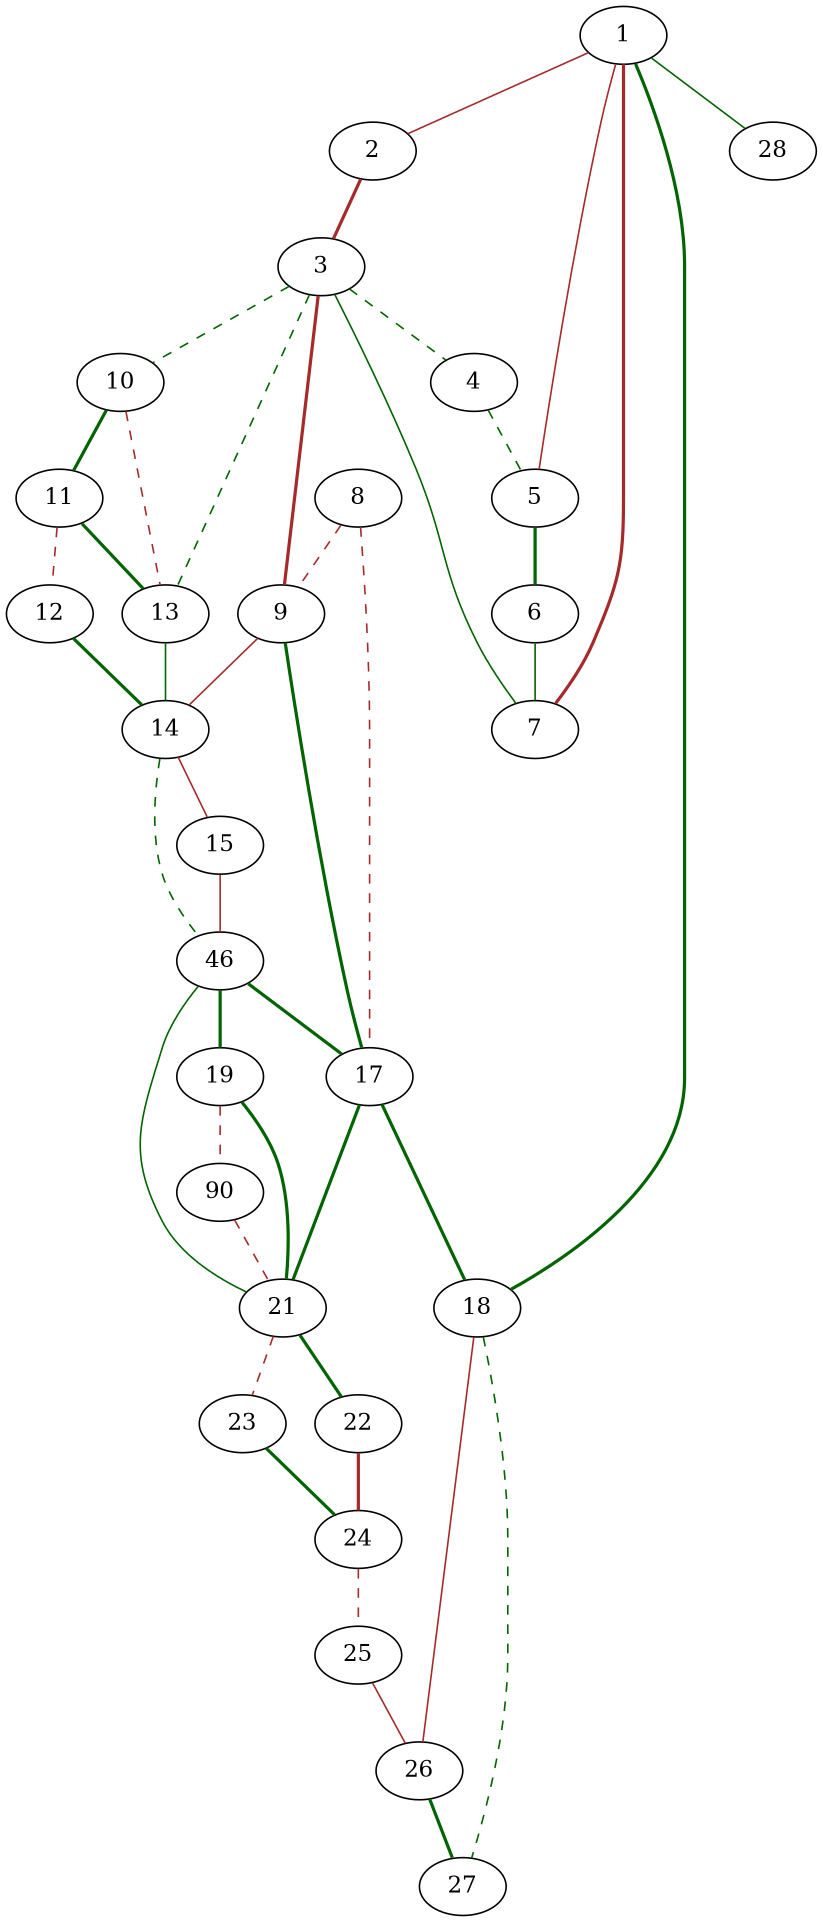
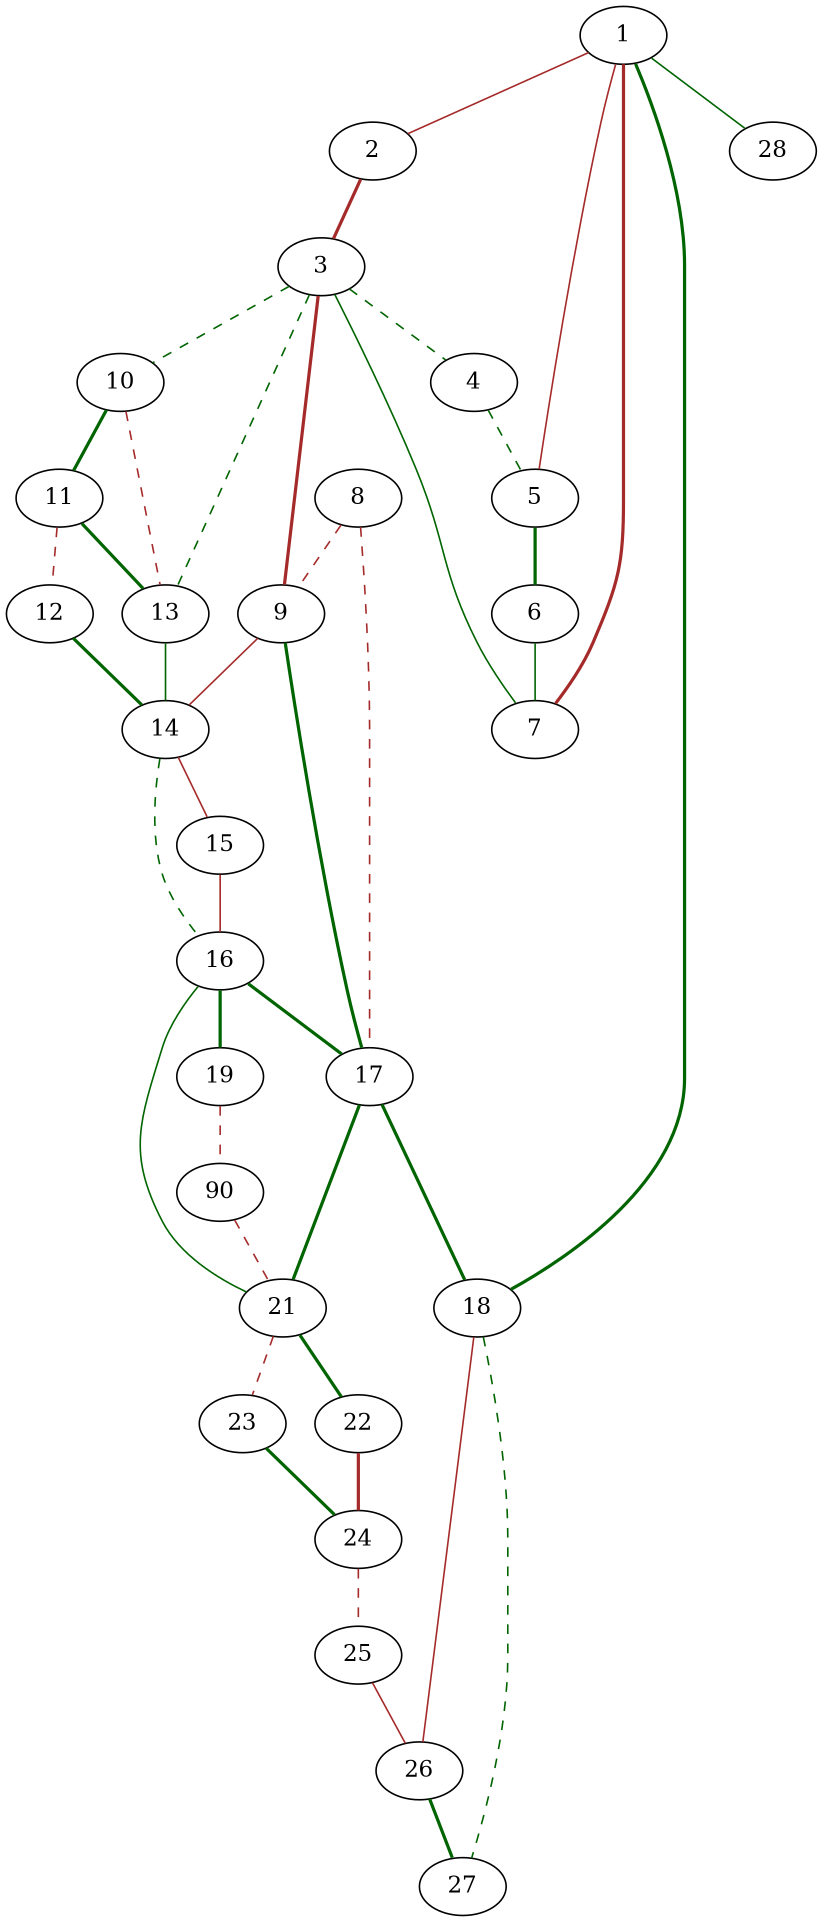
node "46": label "46" -> "16"
edge "19" -- "21": removed
